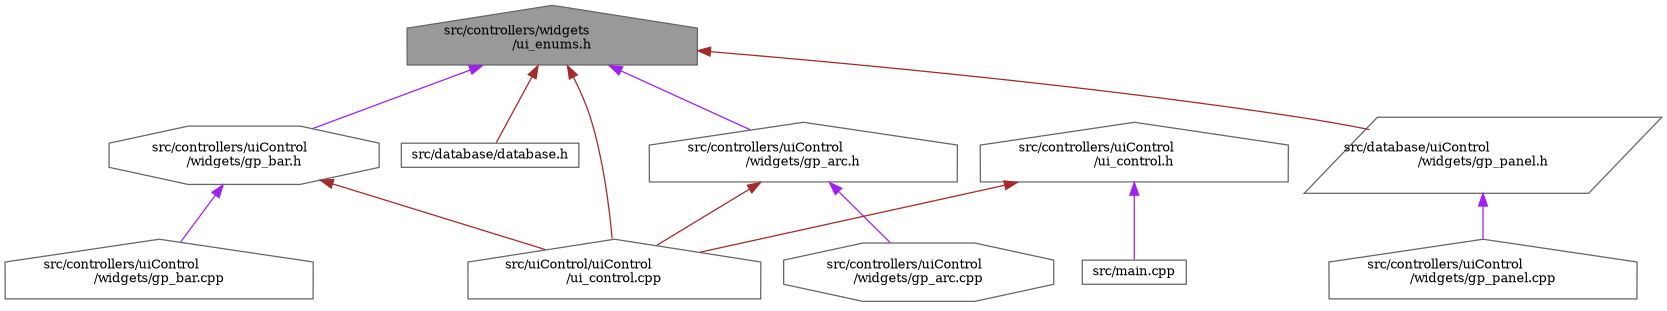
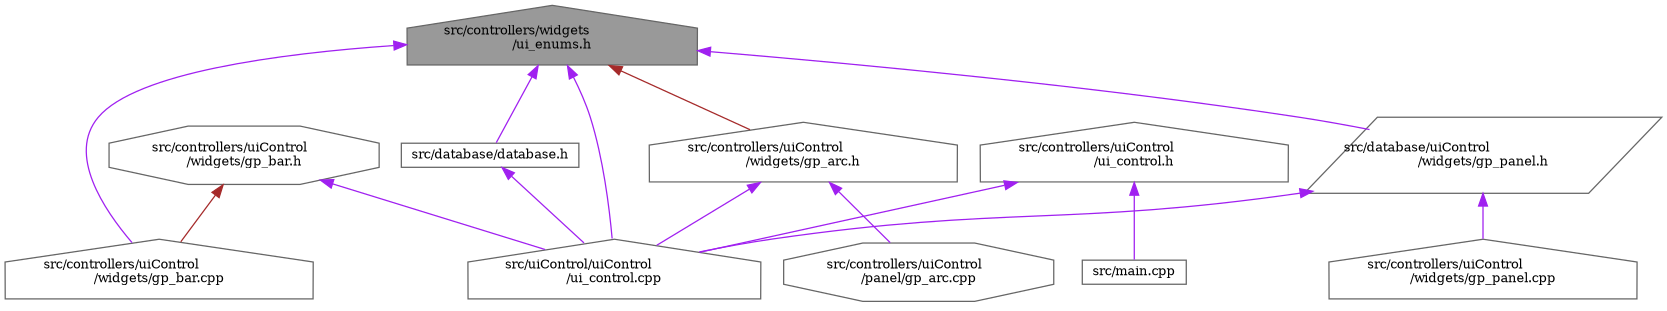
edge "src/database/uiControl /widgets/gp_panel.h" -> "src/controllers/widgets /ui_enums.h": color brown -> purple
edge "src/controllers/uiControl /widgets/gp_bar.h" -> "src/controllers/widgets /ui_enums.h": now "src/controllers/uiControl /widgets/gp_bar.cpp" -> "src/controllers/widgets /ui_enums.h"
edge "src/controllers/uiControl /widgets/gp_arc.h" -> "src/controllers/widgets /ui_enums.h": color purple -> brown
edge "src/database/database.h" -> "src/controllers/widgets /ui_enums.h": color brown -> purple
edge "src/uiControl/uiControl /ui_control.cpp" -> "src/controllers/widgets /ui_enums.h": color brown -> purple
edge "src/uiControl/uiControl /ui_control.cpp" -> "src/database/database.h": added
edge "src/uiControl/uiControl /ui_control.cpp" -> "src/controllers/uiControl /widgets/gp_bar.h": color brown -> purple
edge "src/uiControl/uiControl /ui_control.cpp" -> "src/controllers/uiControl /widgets/gp_arc.h": color brown -> purple
edge "src/controllers/uiControl /widgets/gp_bar.cpp" -> "src/controllers/uiControl /widgets/gp_bar.h": color purple -> brown
edge "src/uiControl/uiControl /ui_control.cpp" -> "src/database/uiControl /widgets/gp_panel.h": added
edge "src/uiControl/uiControl /ui_control.cpp" -> "src/controllers/uiControl /ui_control.h": color brown -> purple
node "src/controllers/uiControl /widgets/gp_arc.cpp": label "src/controllers/uiControl /widgets/gp_arc.cpp" -> "src/controllers/uiControl /panel/gp_arc.cpp"
